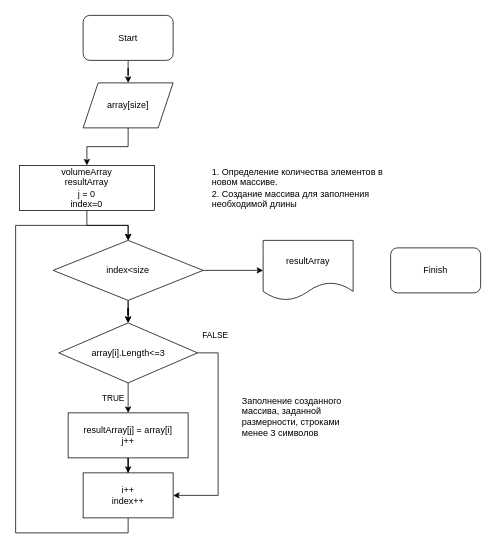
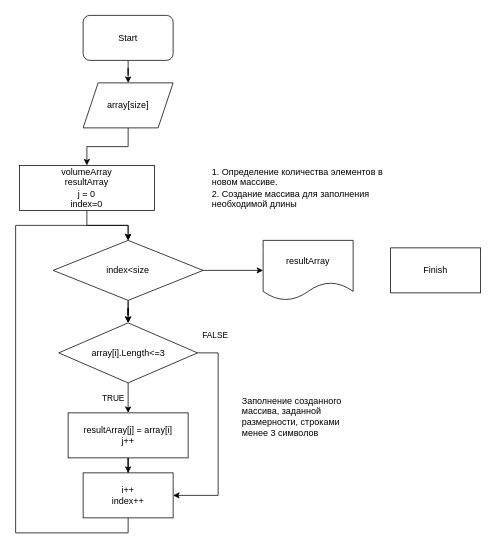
node "Finish": shape rounded rectangle -> rectangle
